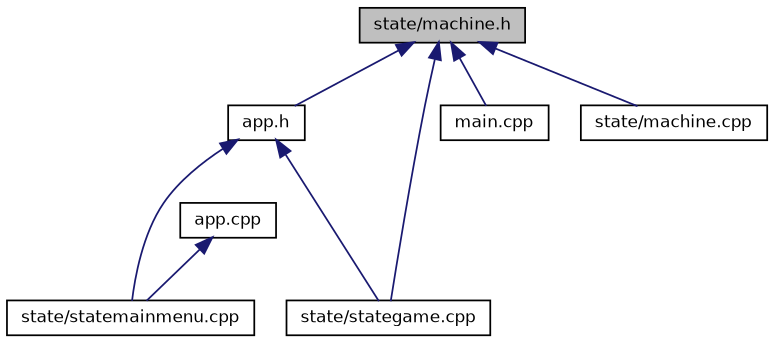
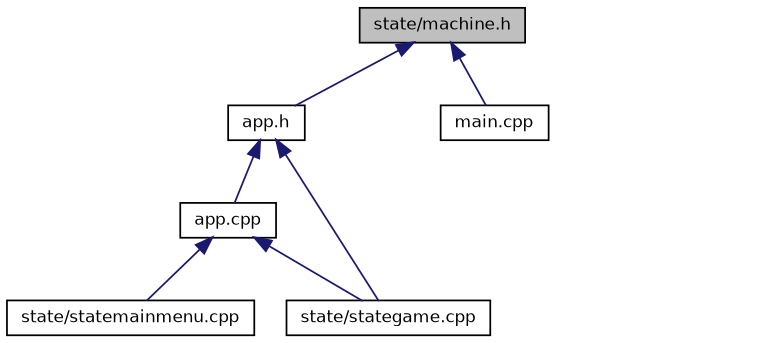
node "state/machine.cpp": removed
edge "state/stategame.cpp" -> "state/machine.h": now "state/stategame.cpp" -> "app.cpp"
edge "state/statemainmenu.cpp" -> "app.h": now "app.cpp" -> "app.h"
